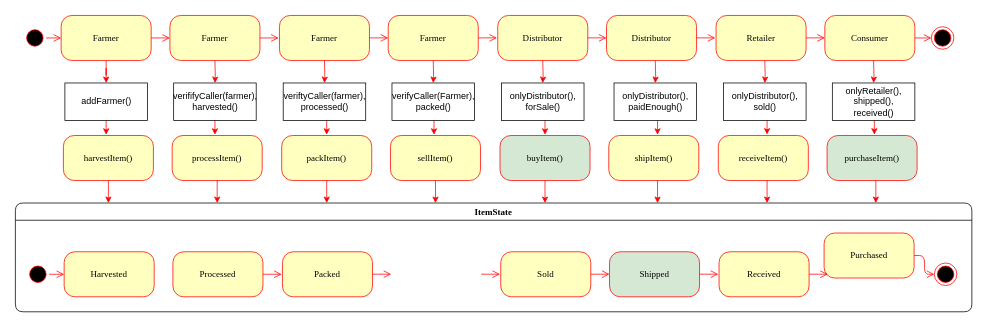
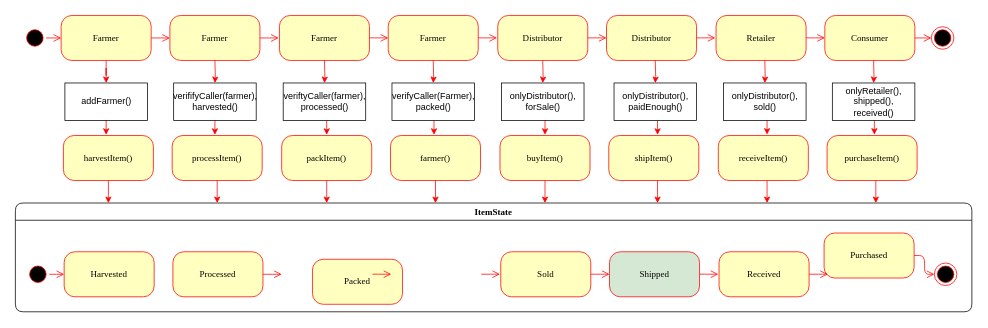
node "sellItem()": label "sellItem()" -> "farmer()"
node "buyItem()": fillcolor #d5e8d4 -> #ffffc0
node "purchaseItem()": fillcolor #d5e8d4 -> #ffffc0
node "Packed": moved (327, 274) -> (357, 282)
